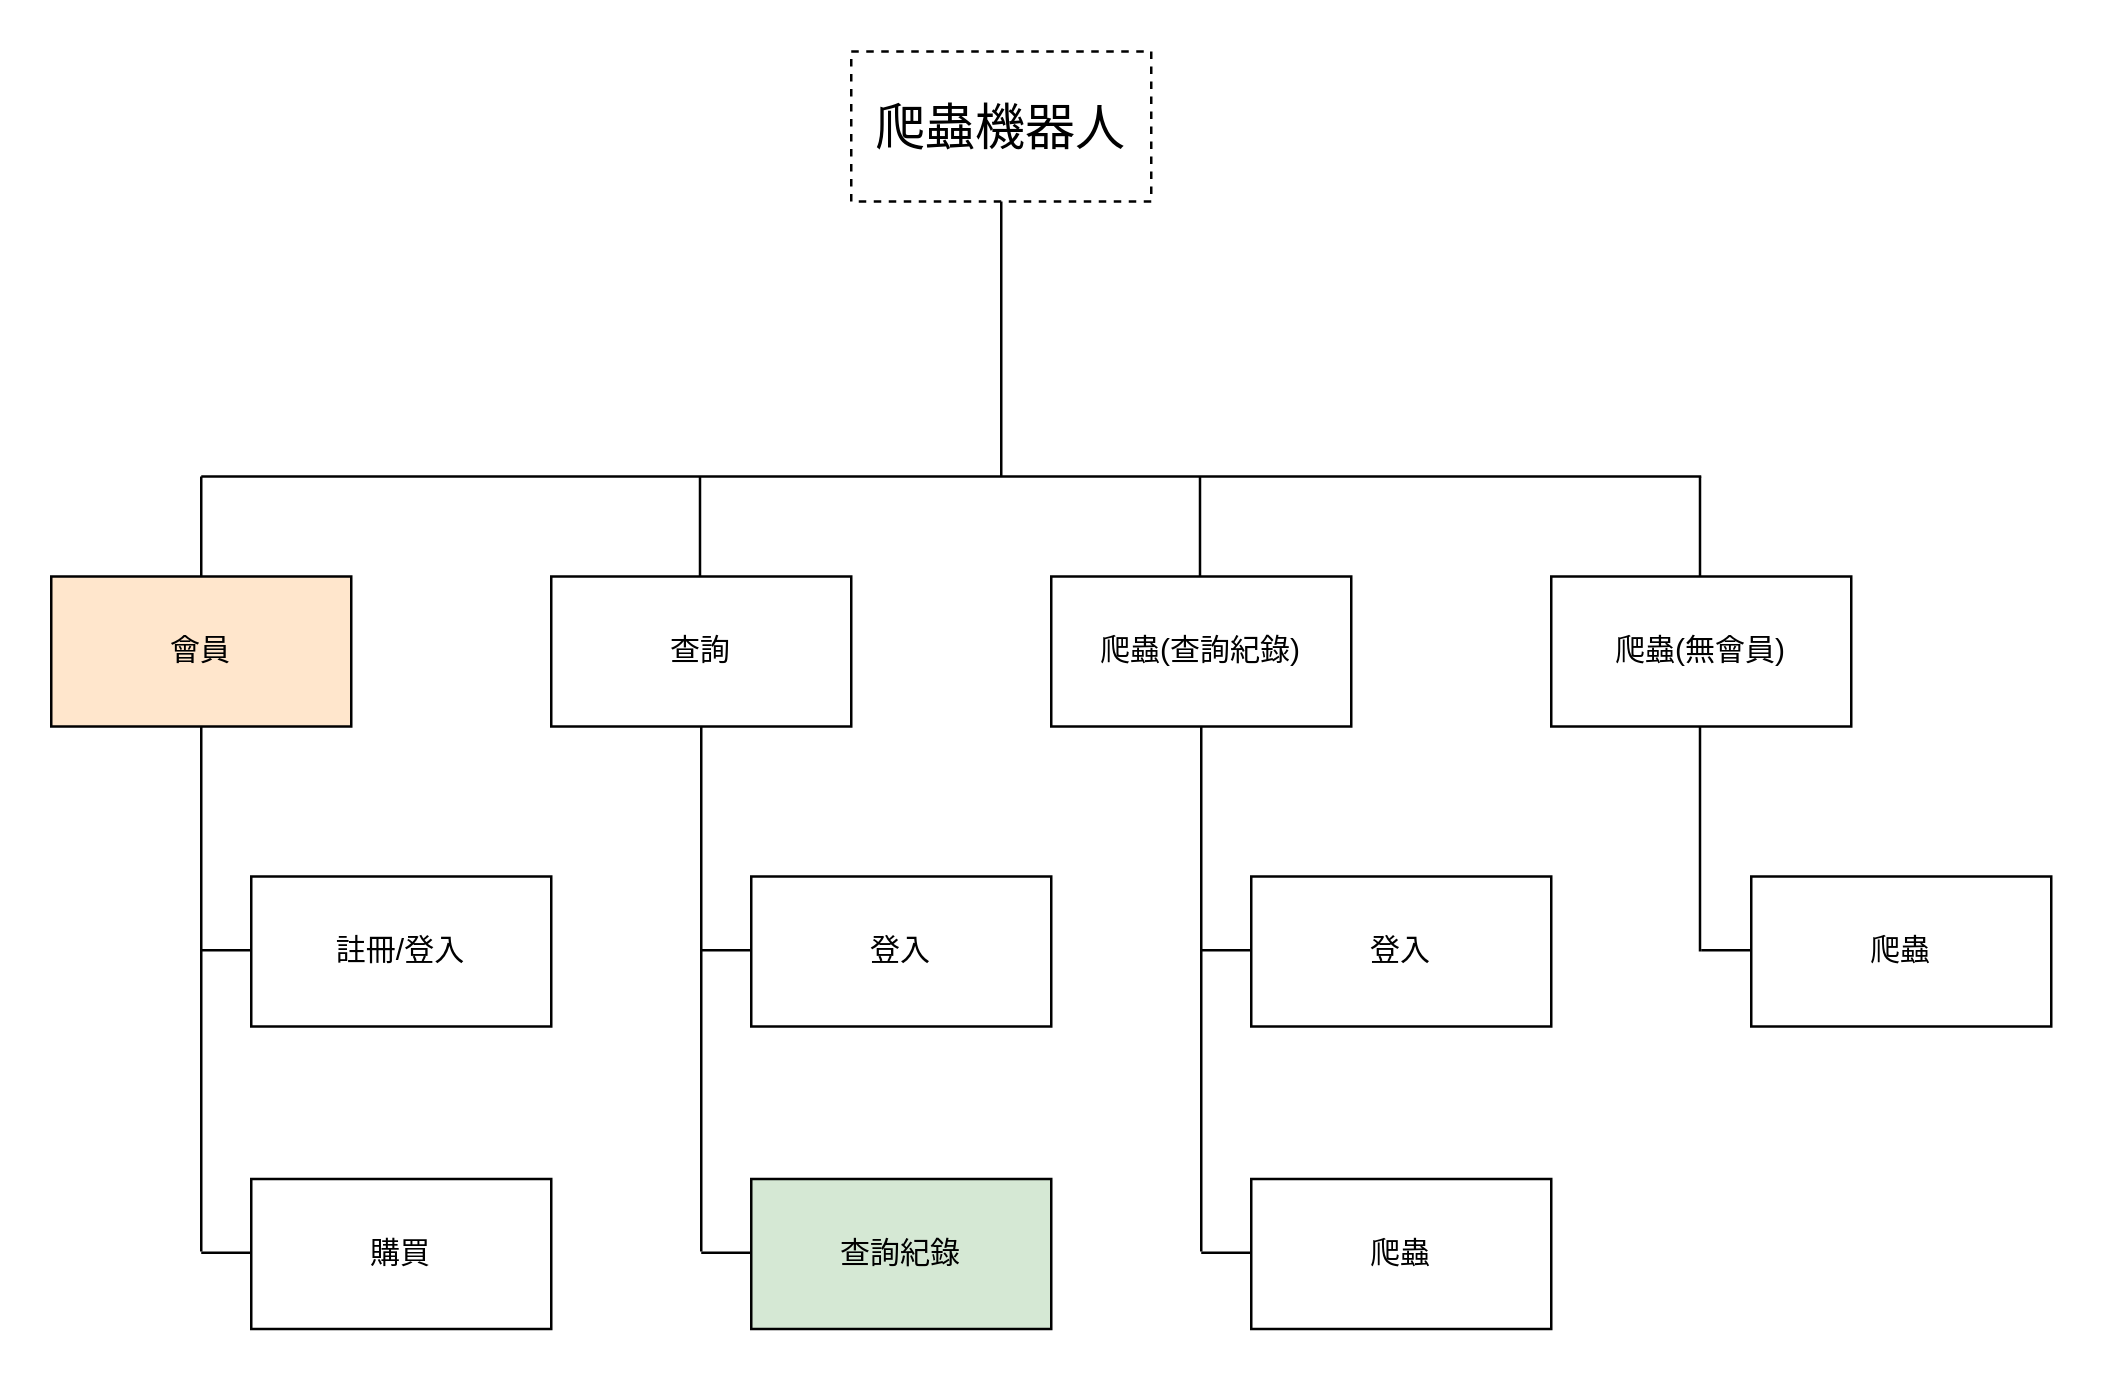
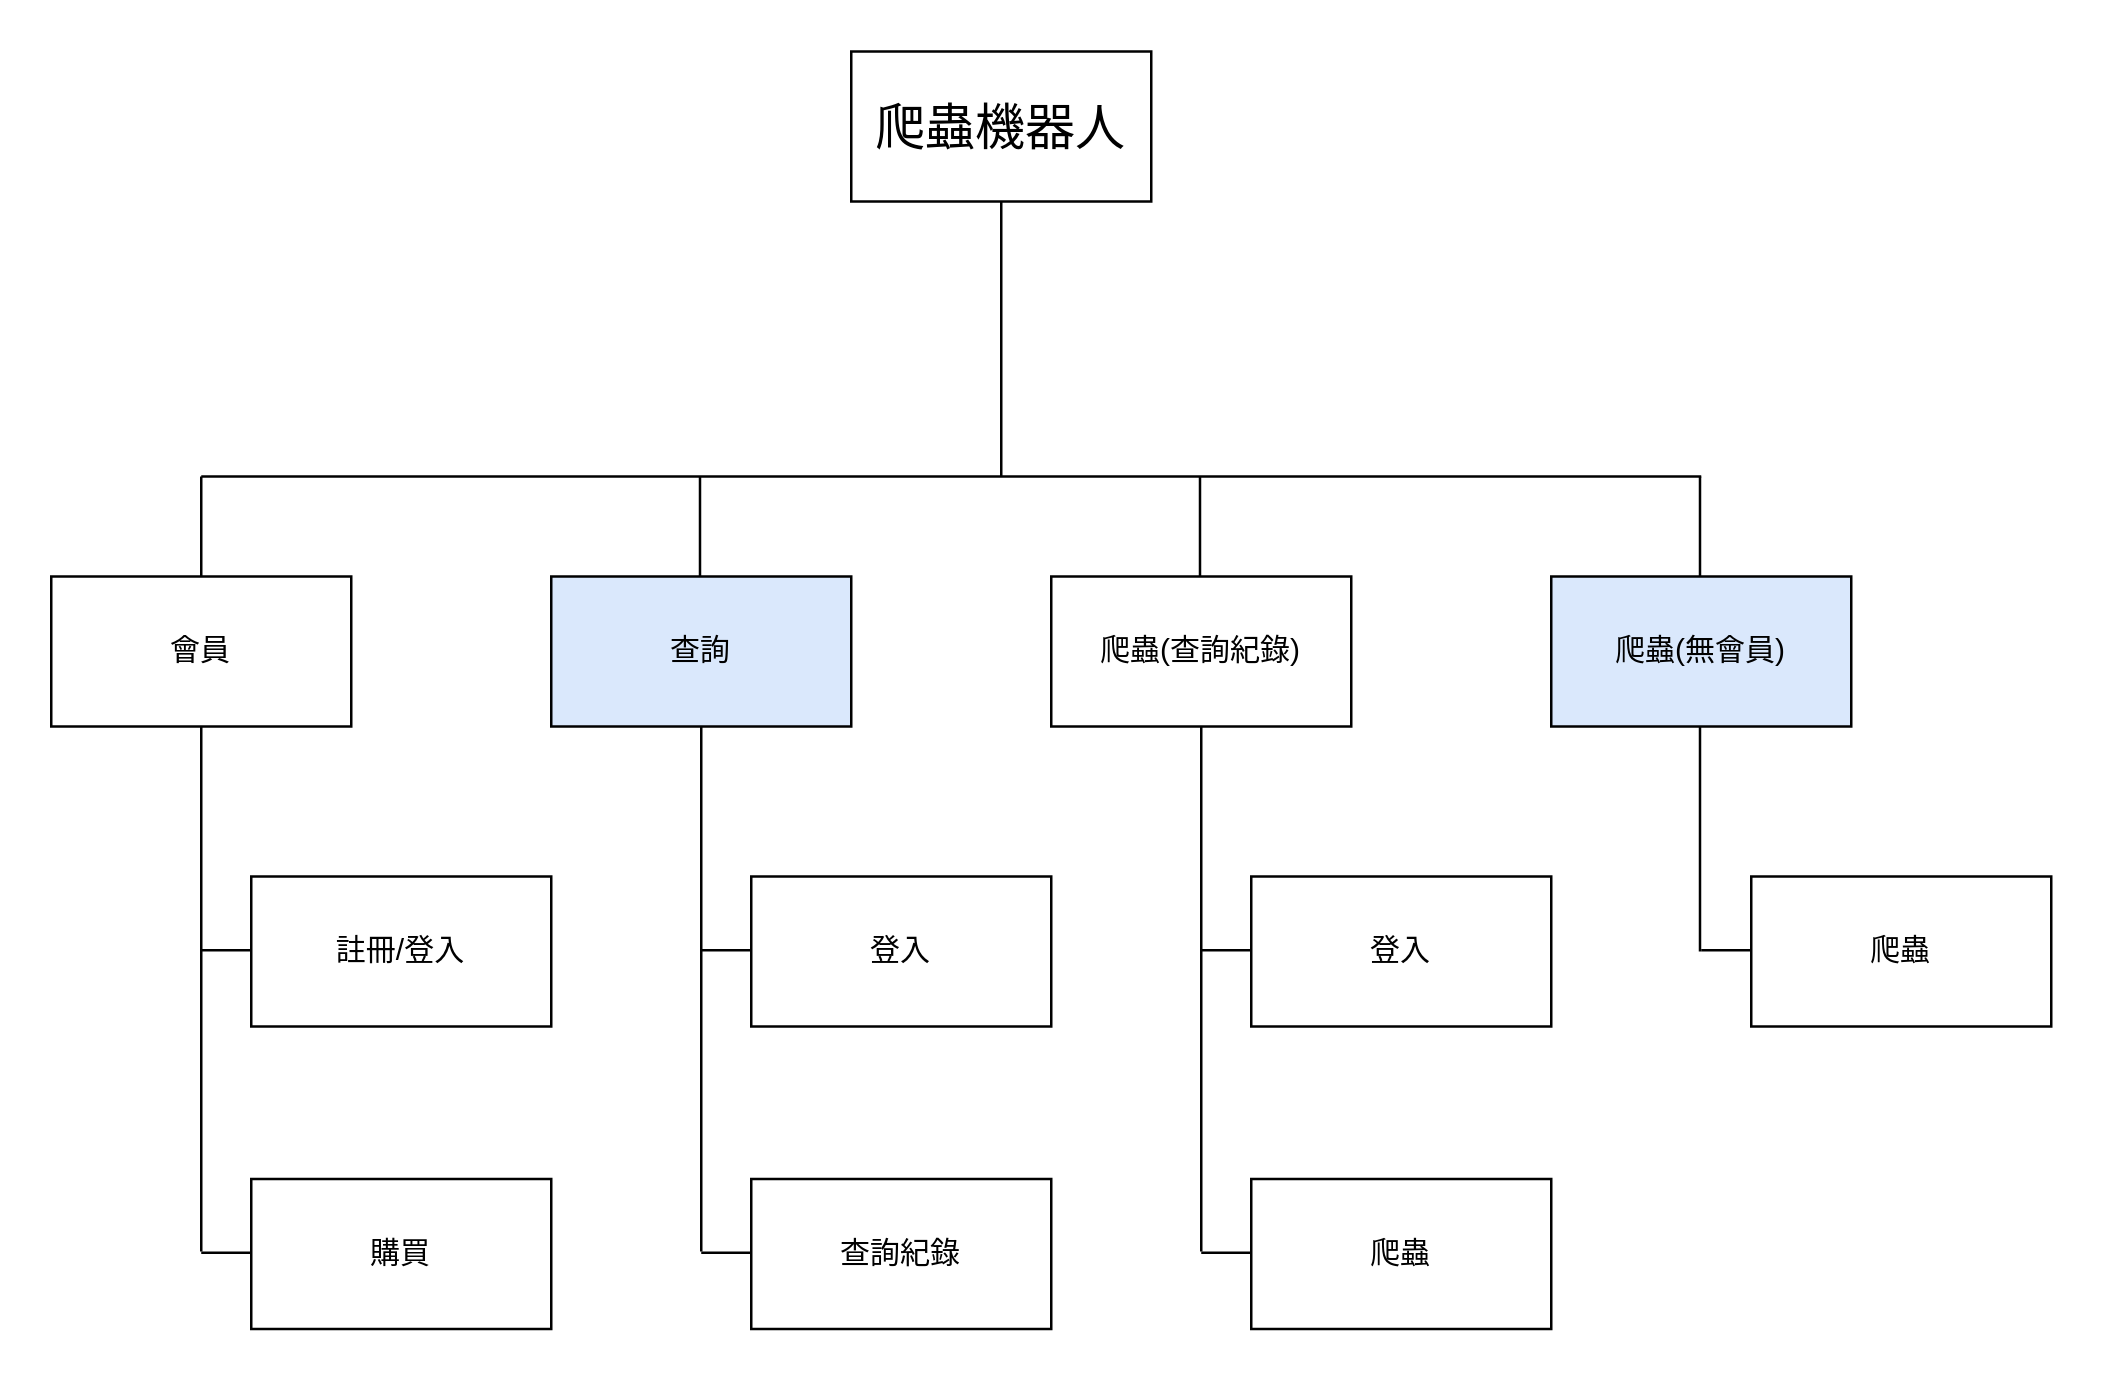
node "爬蟲機器人": style dashed -> solid
node "會員": fillcolor #ffe6cc -> #ffffff
node "查詢": fillcolor #ffffff -> #dae8fc
node "爬蟲(無會員)": fillcolor #ffffff -> #dae8fc
node "查詢紀錄": fillcolor #d5e8d4 -> #ffffff
